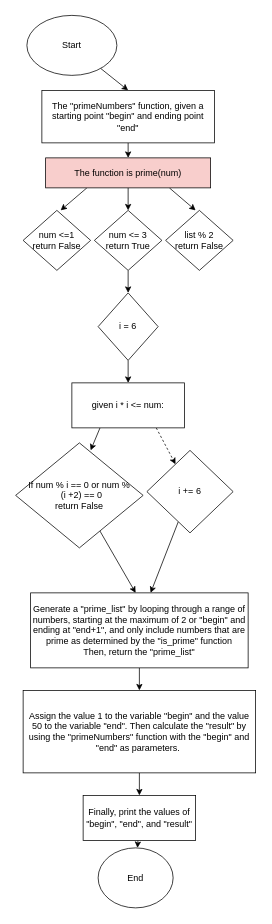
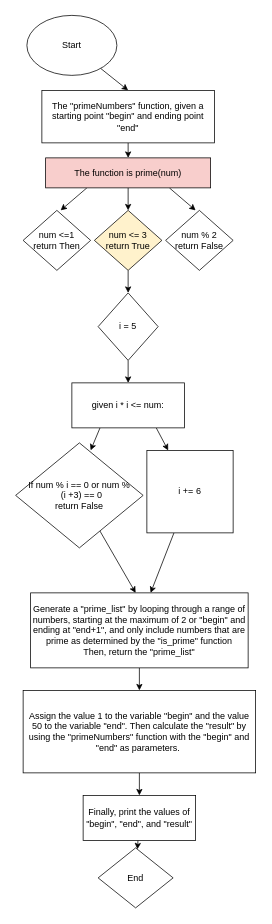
node "num <=1 return False": label "num <=1 return False" -> "num <=1 return Then"
node "num <= 3 return True": fillcolor #ffffff -> #fff2cc
node "list % 2 return False": label "list % 2 return False" -> "num % 2 return False"
node "i = 6": label "i = 6" -> "i = 5"
edge "given i * i <= num:" -> "i += 6": style dashed -> solid
node "i += 6": shape diamond -> rectangle
node "If num % i == 0 or num % (i +2) == 0 return False": label "If num % i == 0 or num % (i +2) == 0 return False" -> "If num % i == 0 or num % (i +3) == 0 return False"
node "End": shape ellipse -> diamond
